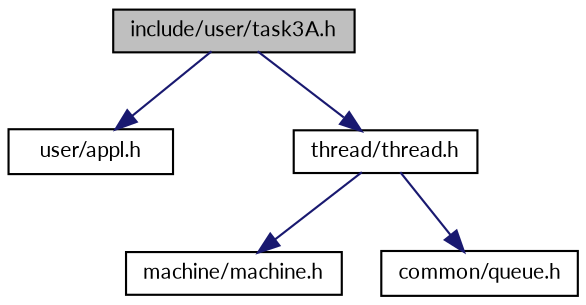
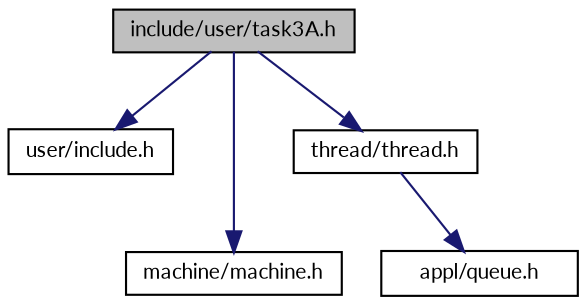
node "user/appl.h": label "user/appl.h" -> "user/include.h"
edge "thread/thread.h" -> "machine/machine.h": now "include/user/task3A.h" -> "machine/machine.h"
node "common/queue.h": label "common/queue.h" -> "appl/queue.h"
